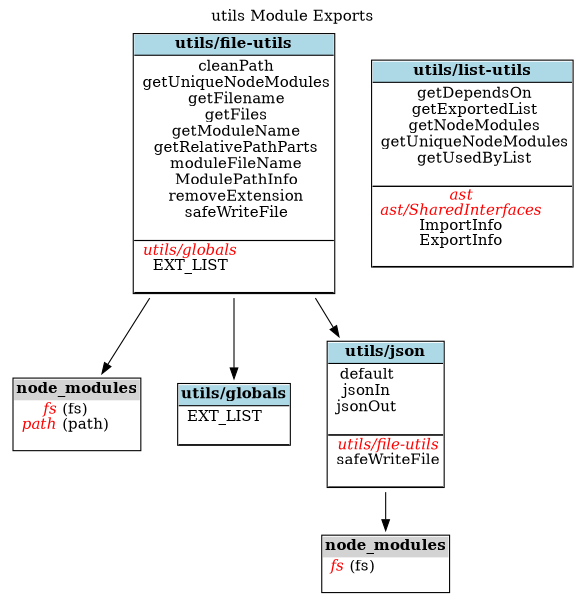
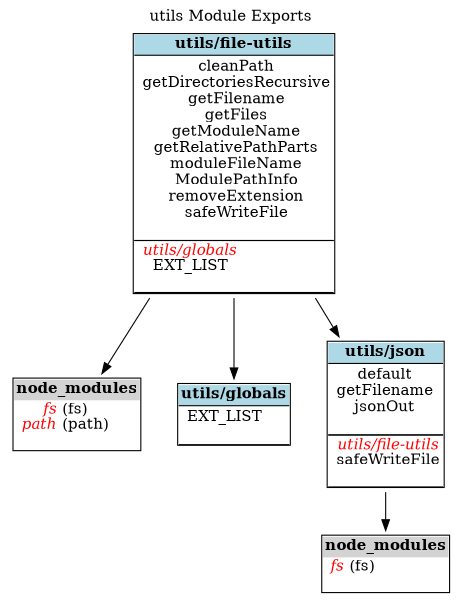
node "utils/file-utils": text "getUniqueNodeModules" -> "getDirectoriesRecursive"
node "utils/list-utils": removed
node "utils/json": text "jsonIn" -> "getFilename"
